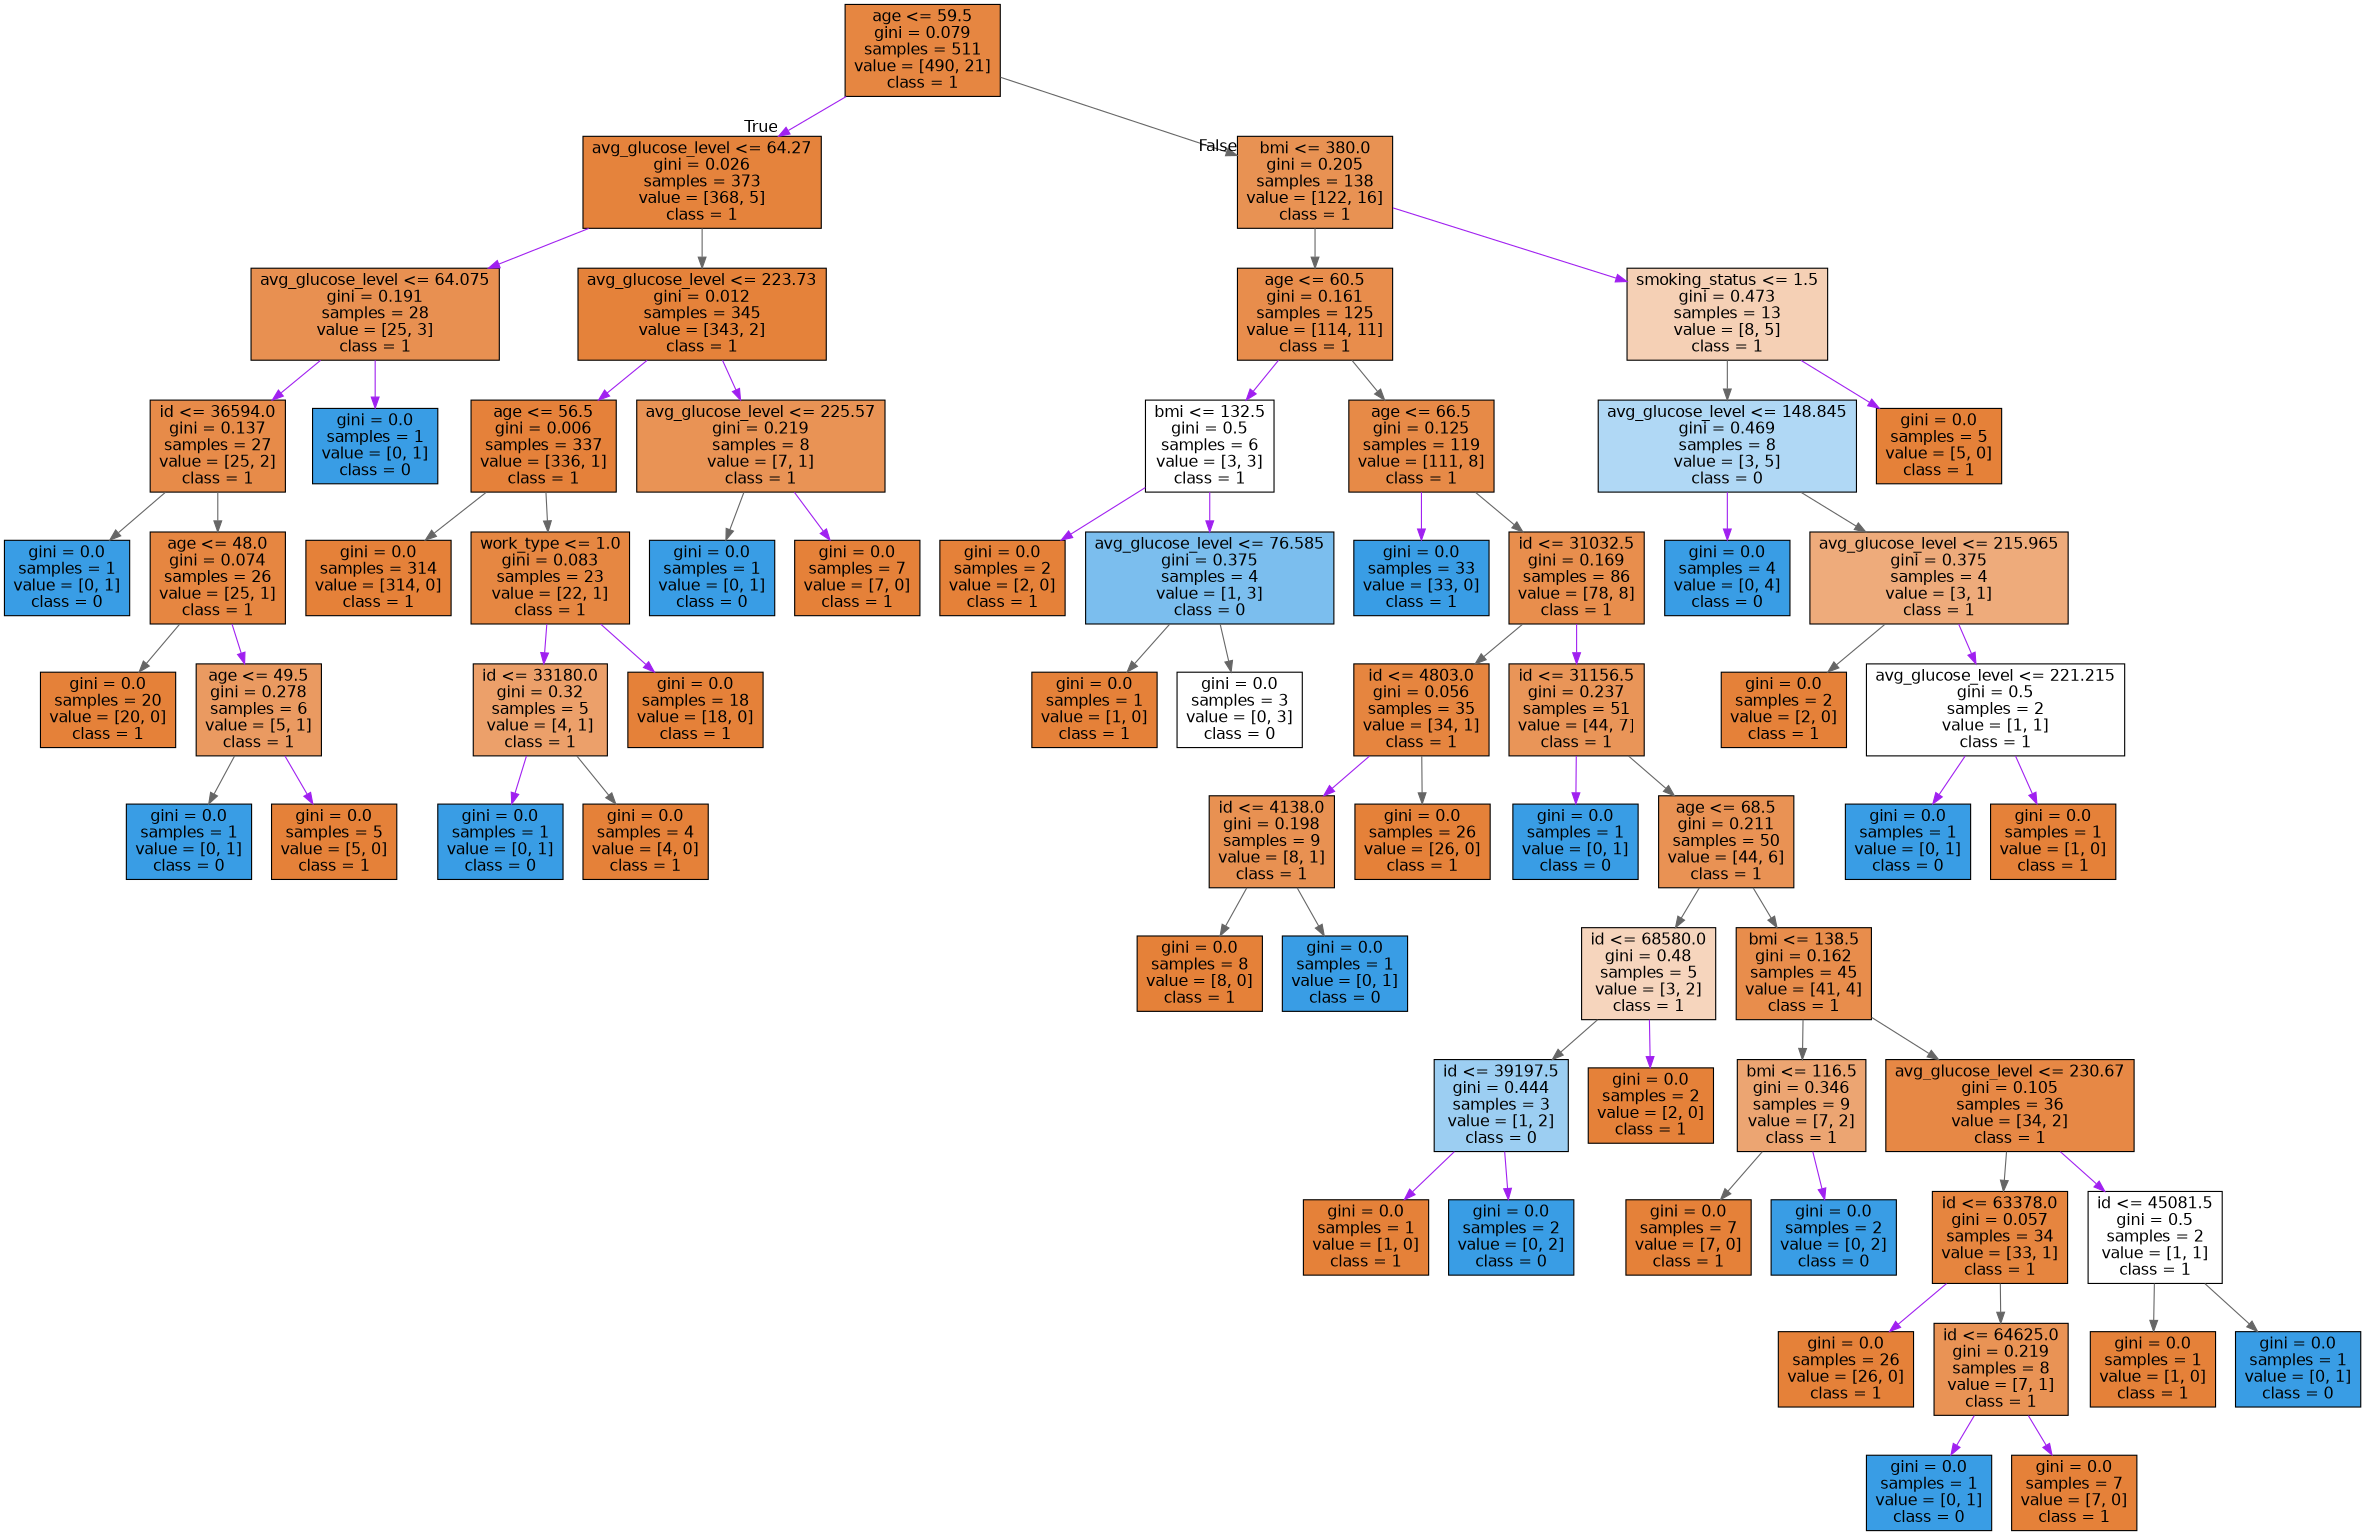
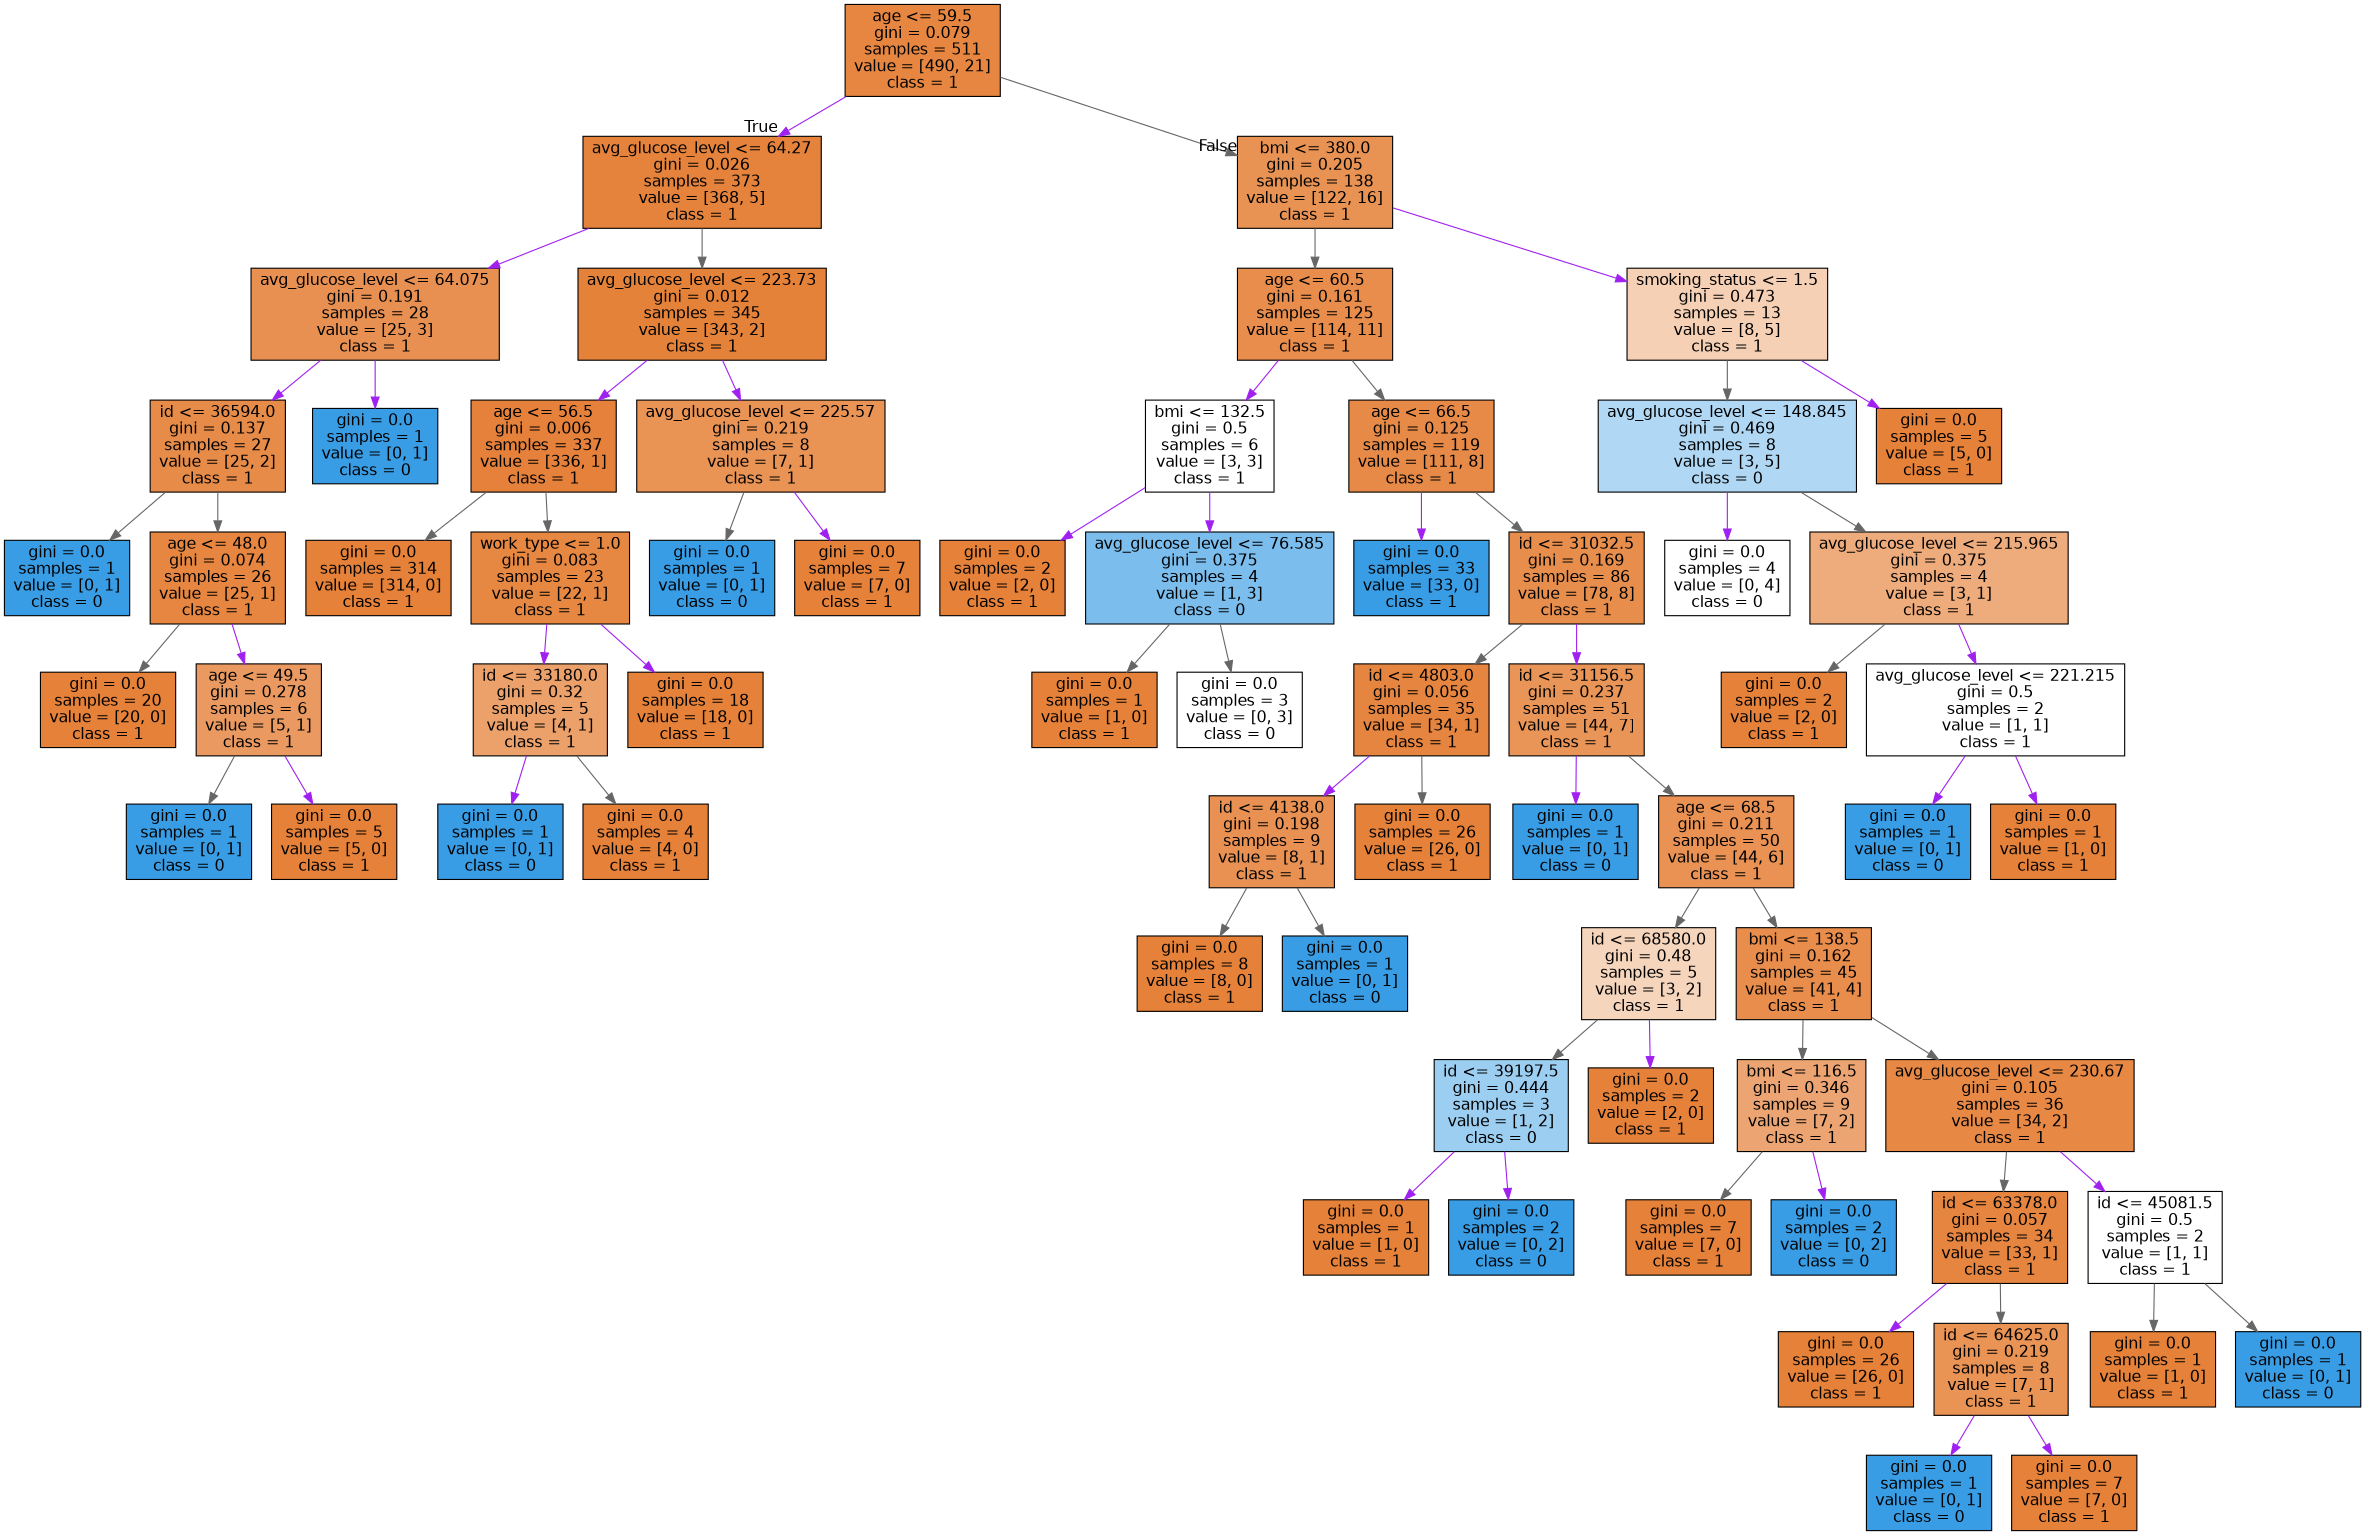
node "gini = 0.0 samples = 4 value = [0, 4] class = 0": fillcolor #399de5 -> #ffffff
